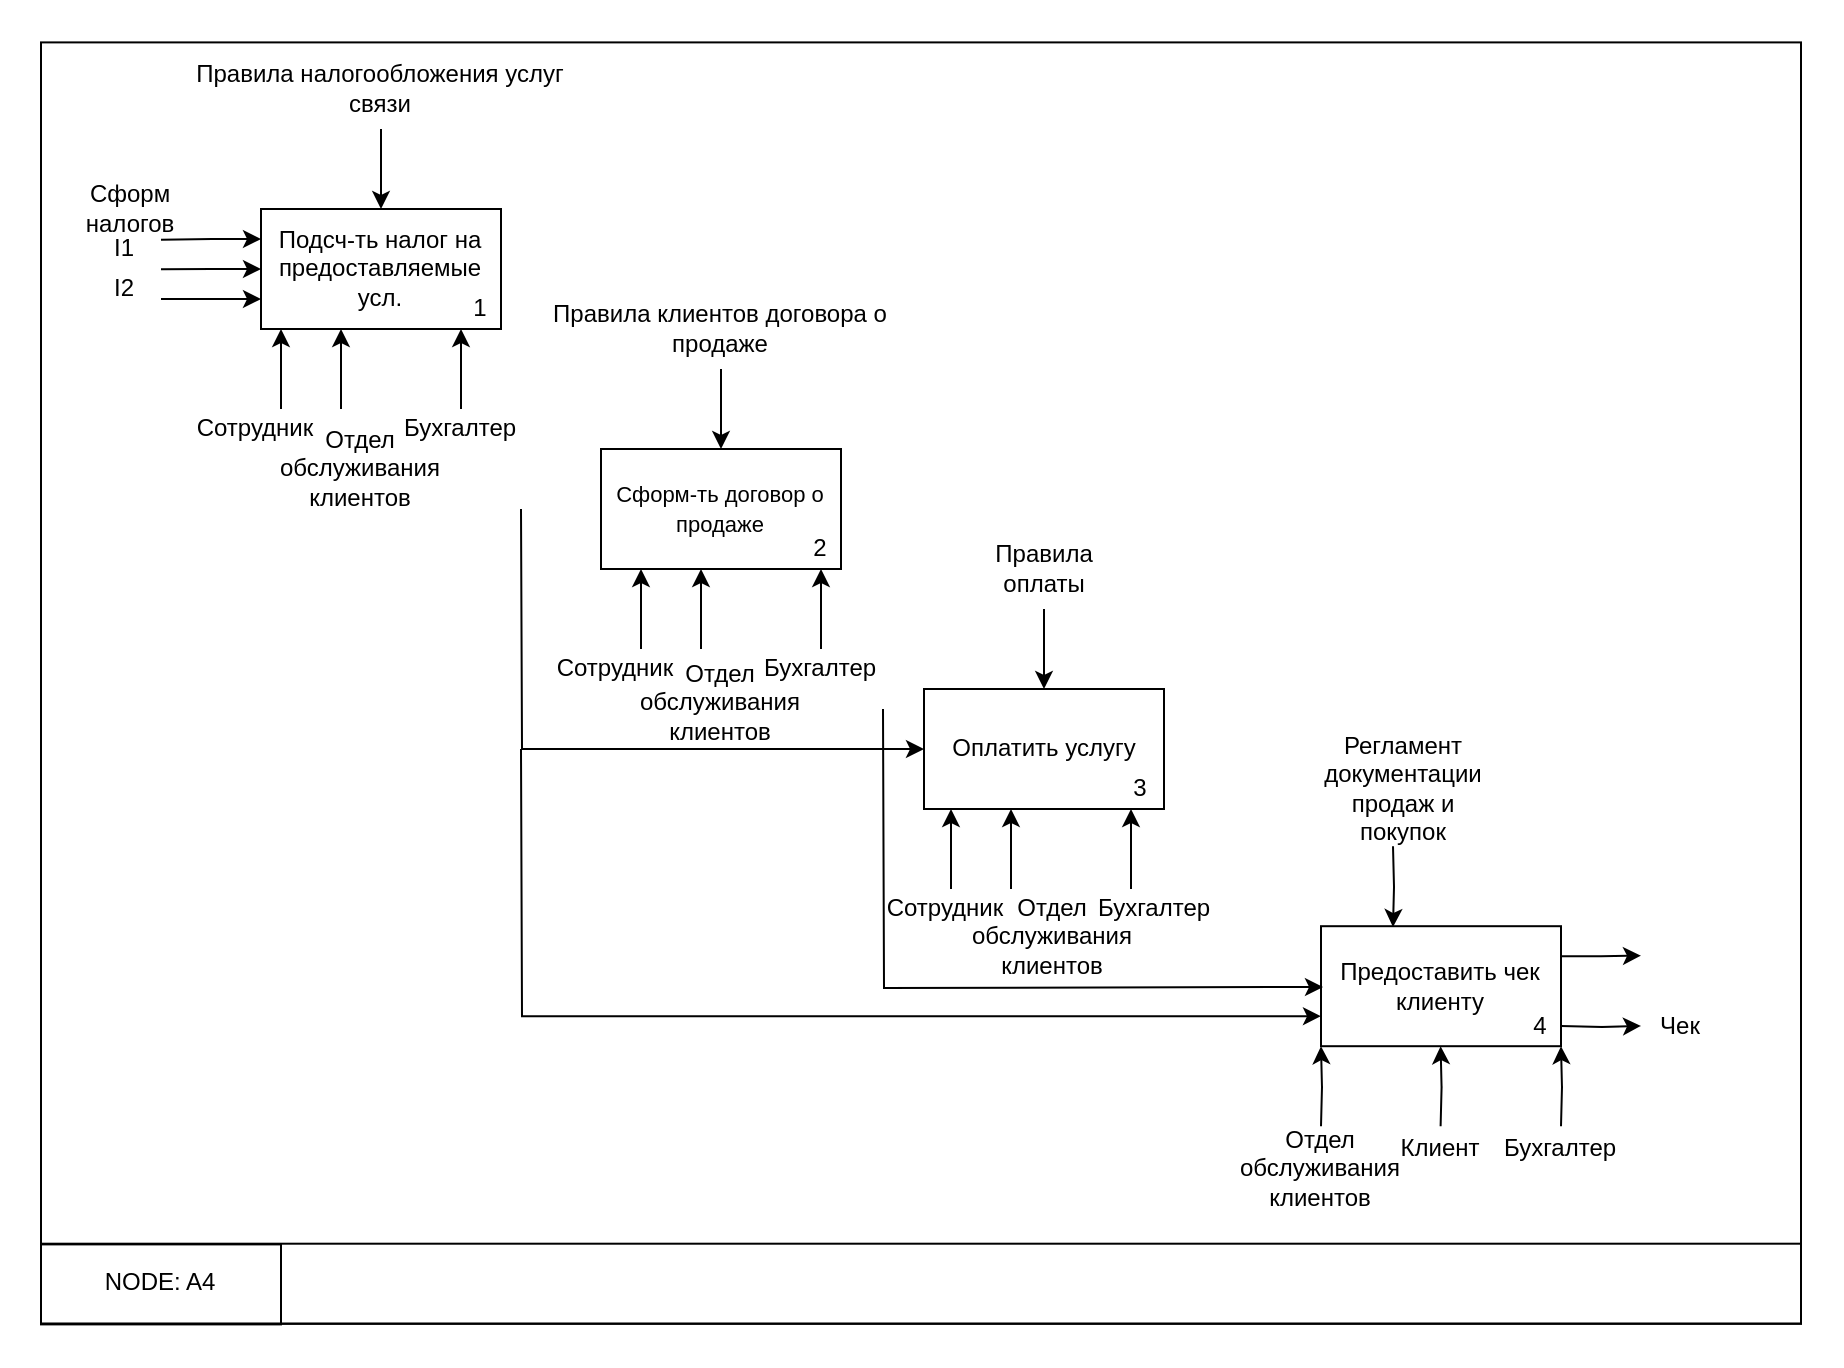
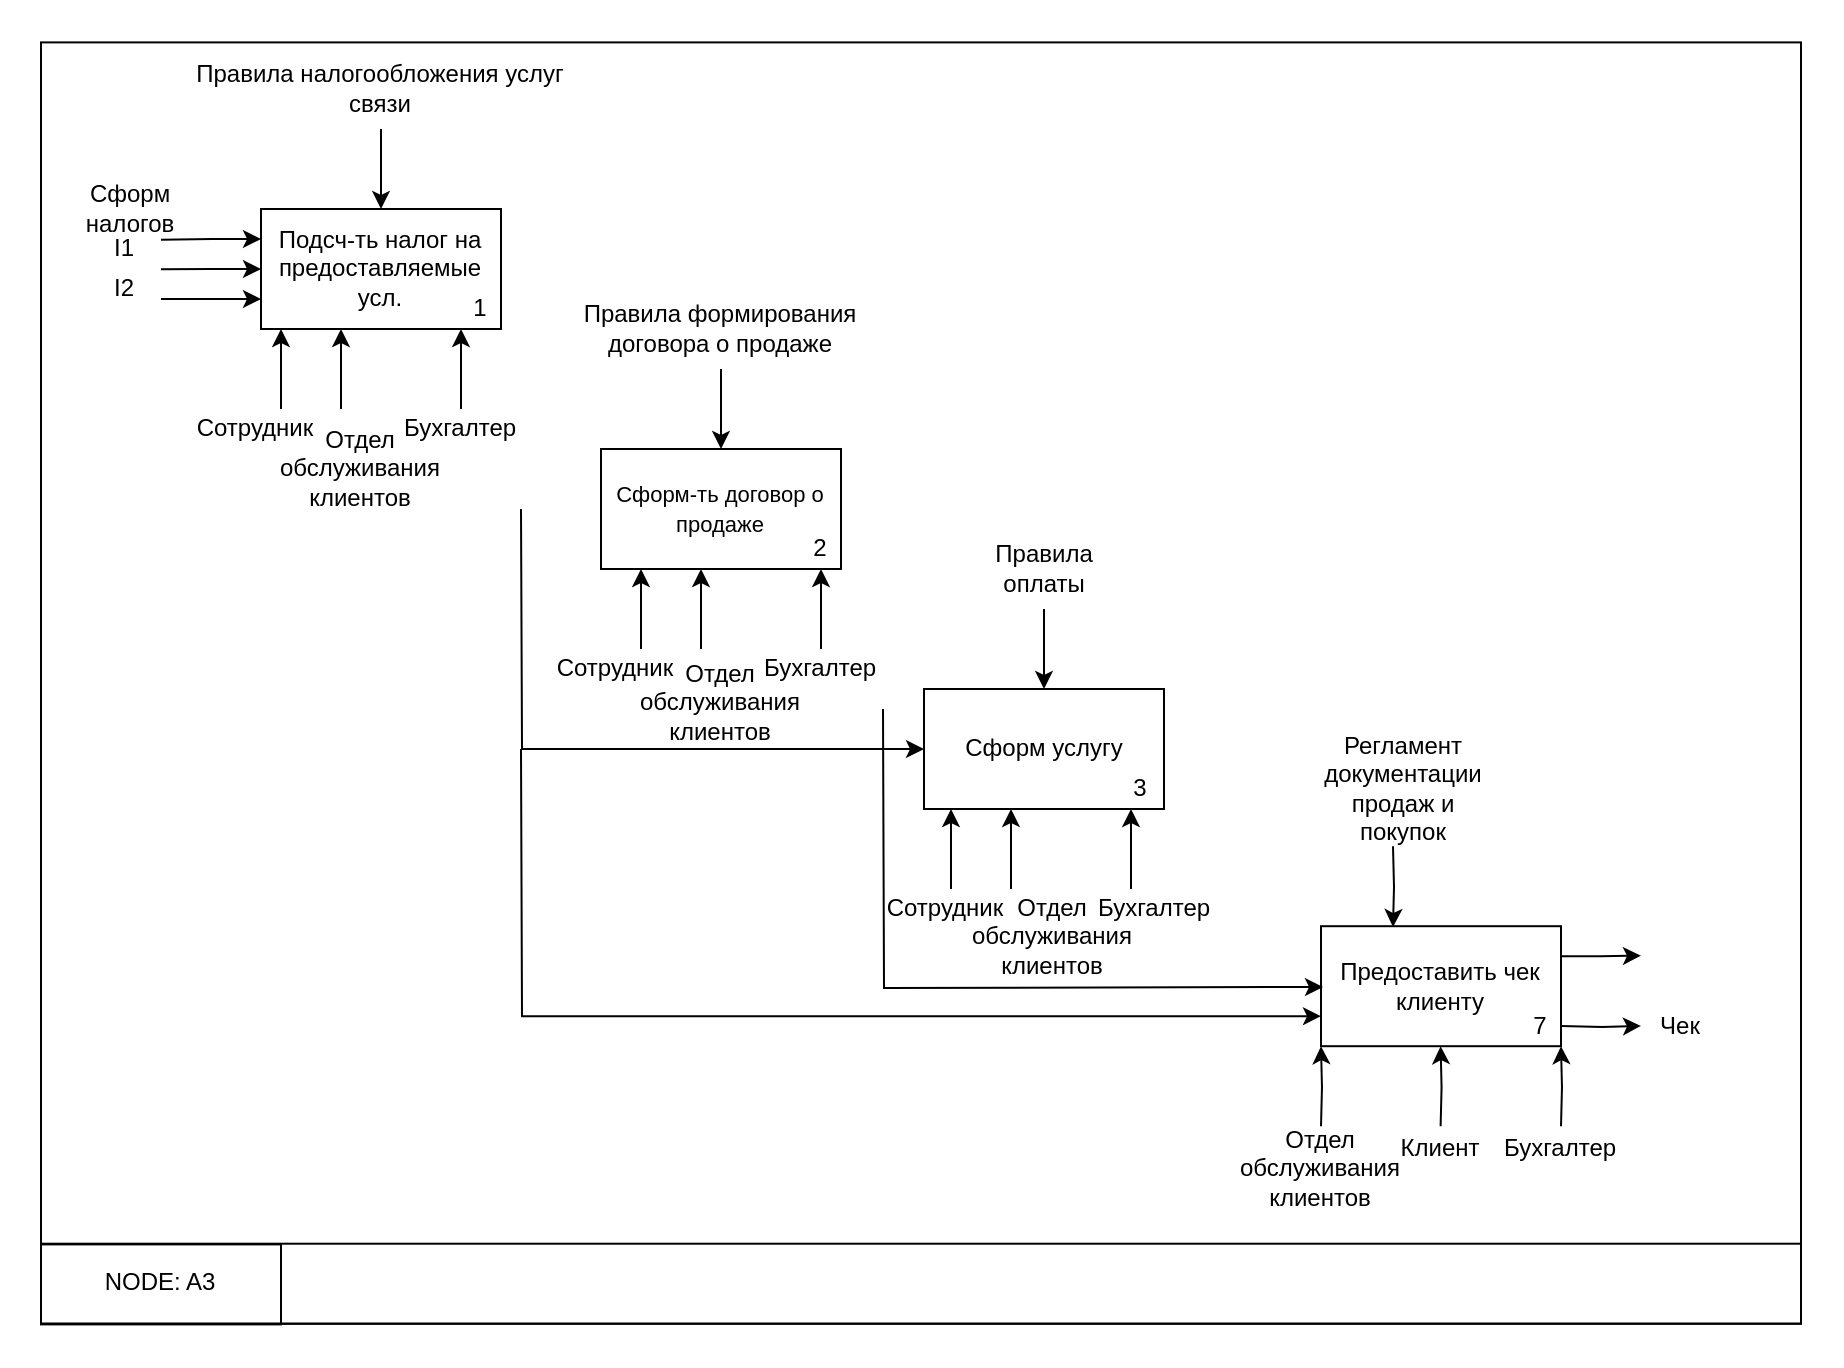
node "Правила клиентов договора о продаже": label "Правила клиентов договора о продаже" -> "Правила формирования договора о продаже"
node "Оплатить услугу": label "Оплатить услугу" -> "Сформ услугу"
node "4": label "4" -> "7"
node "NODE: A4": label "NODE: A4" -> "NODE: A3"
